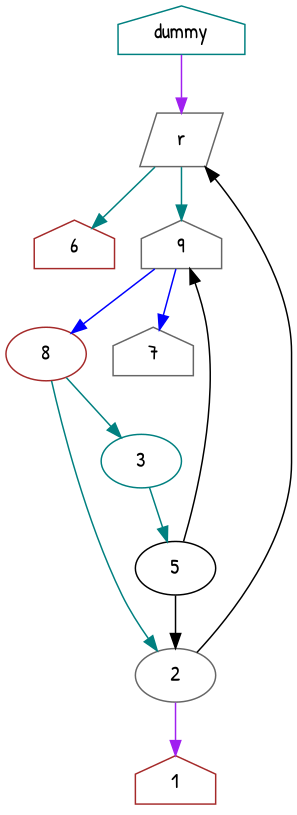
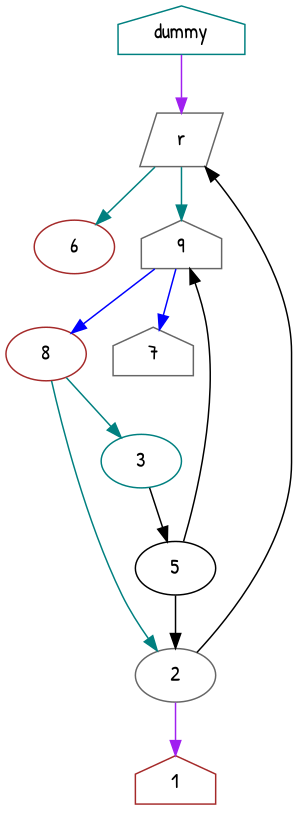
node "6": shape house -> ellipse
edge "3" -> "5": color teal -> black
